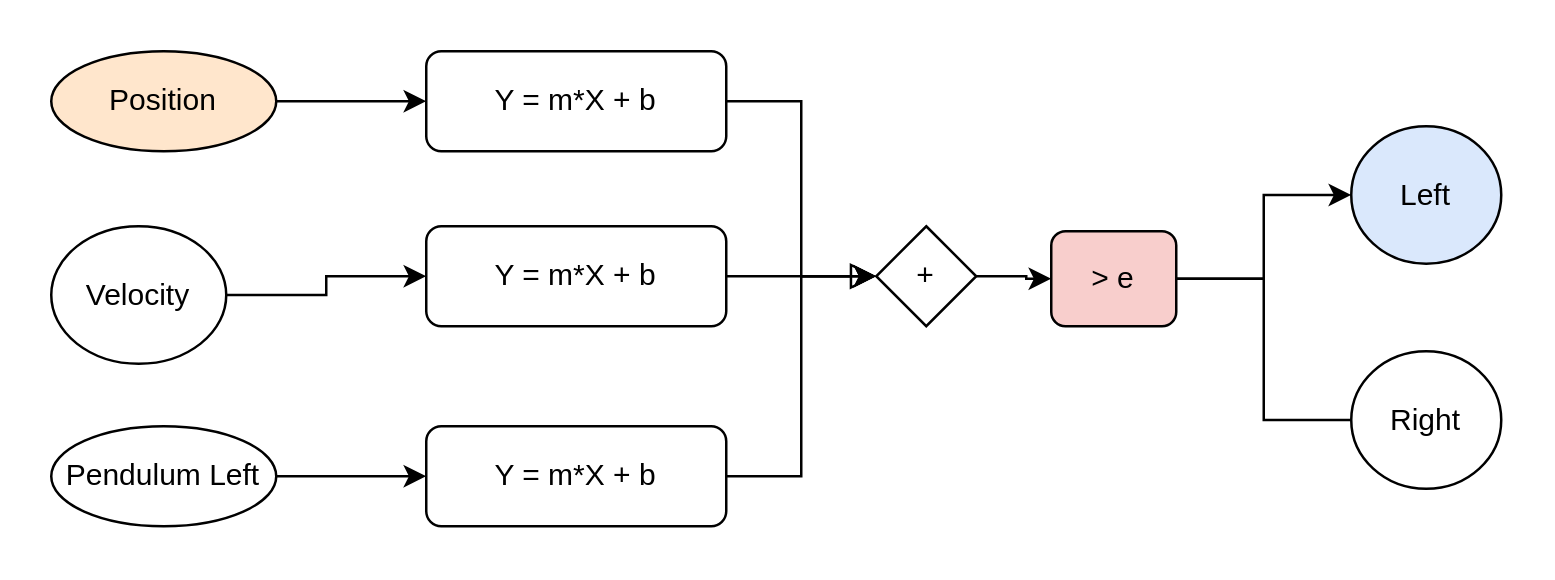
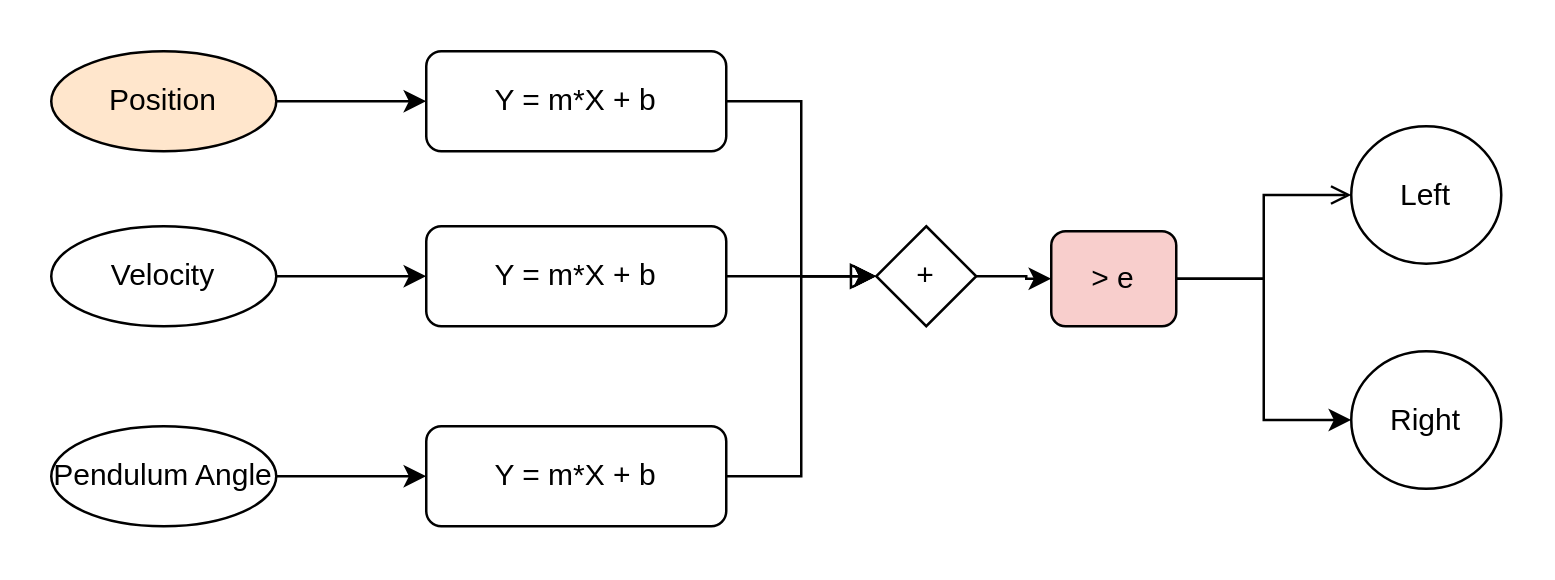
edge "> e" -> "Left": arrowhead classic -> open
node "Left": fillcolor #dae8fc -> #ffffff
node "Velocity": size 175x138 -> 225x100
edge "> e" -- "Right": arrowhead none -> classic
node "Pendulum Left": label "Pendulum Left" -> "Pendulum Angle"
